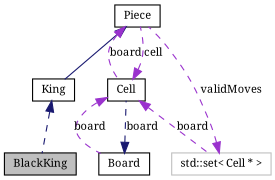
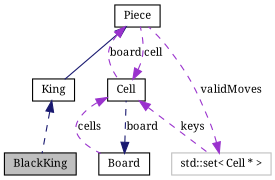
edge "Board" -> "Cell": label "board" -> "cells"
edge "std::set< Cell * >" -> "Cell": label "board" -> "keys"
